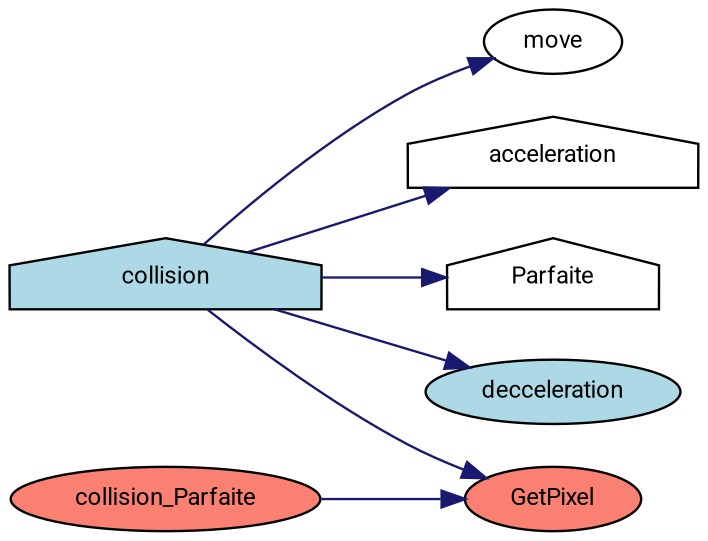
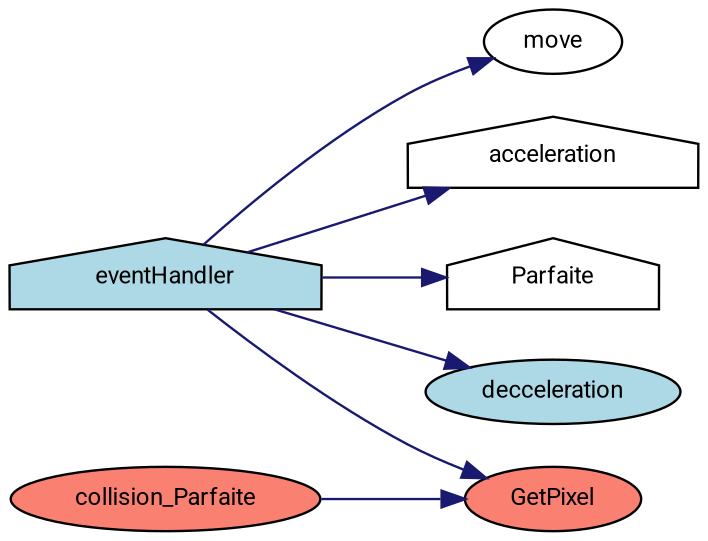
node "collision": label "collision" -> "eventHandler"
